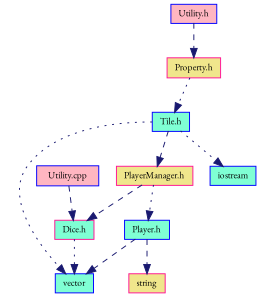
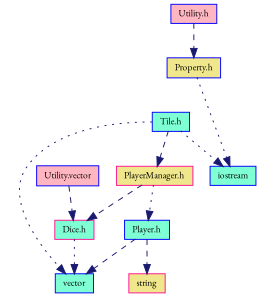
node "Property.h": color deeppink -> blue
edge "Property.h" -> "Tile.h": now "Property.h" -> "iostream"
node "Utility.cpp": label "Utility.cpp" -> "Utility.vector"
